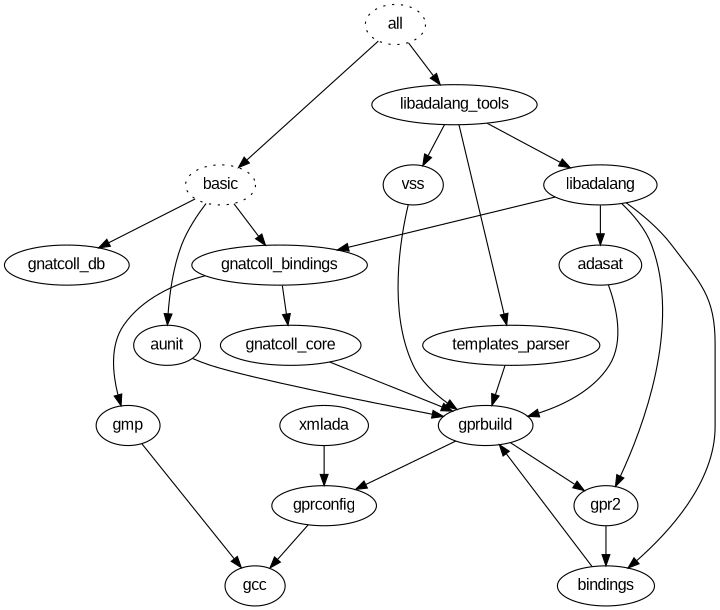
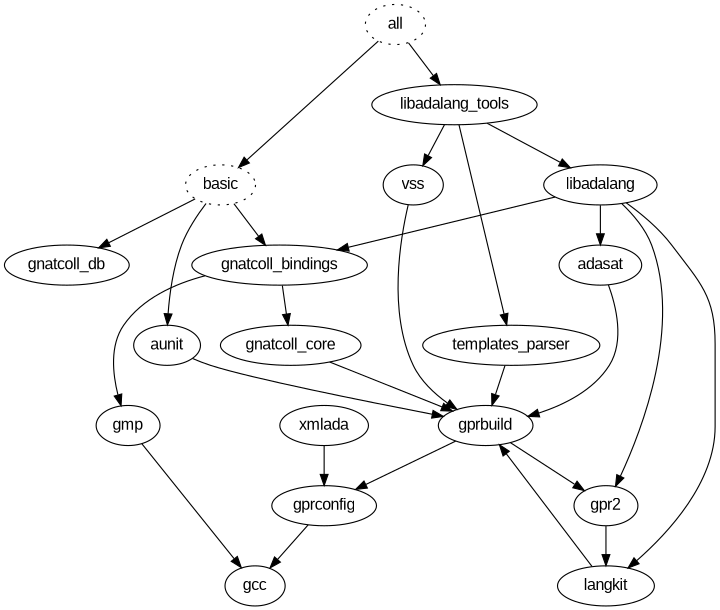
node "bindings": label "bindings" -> "langkit"
